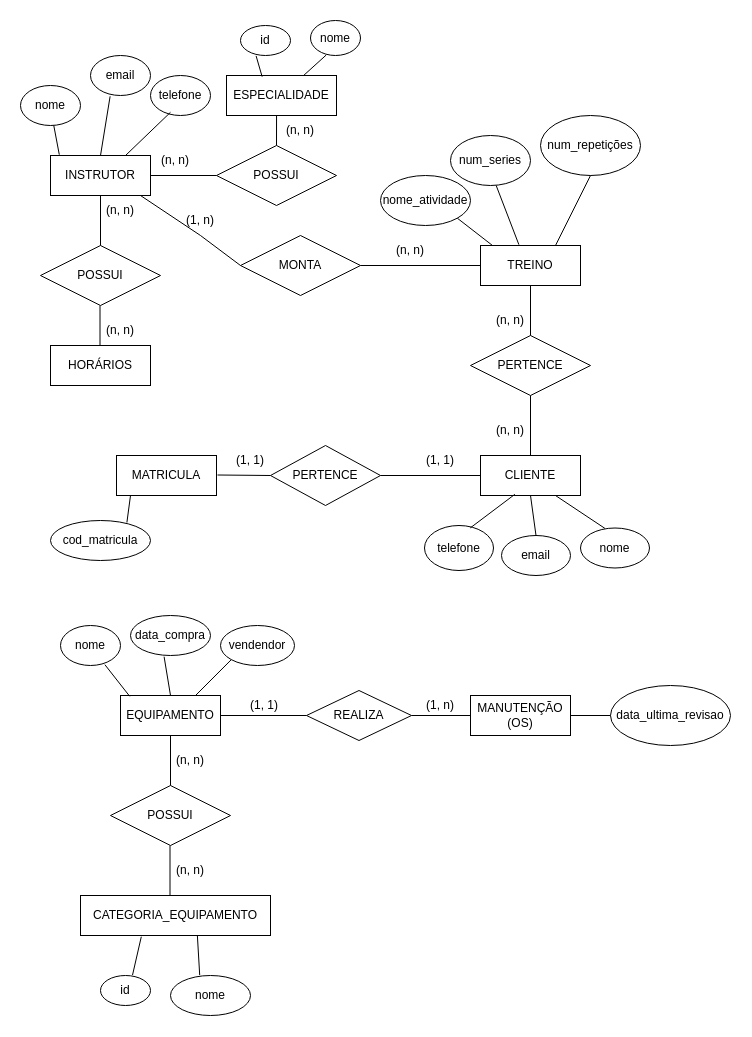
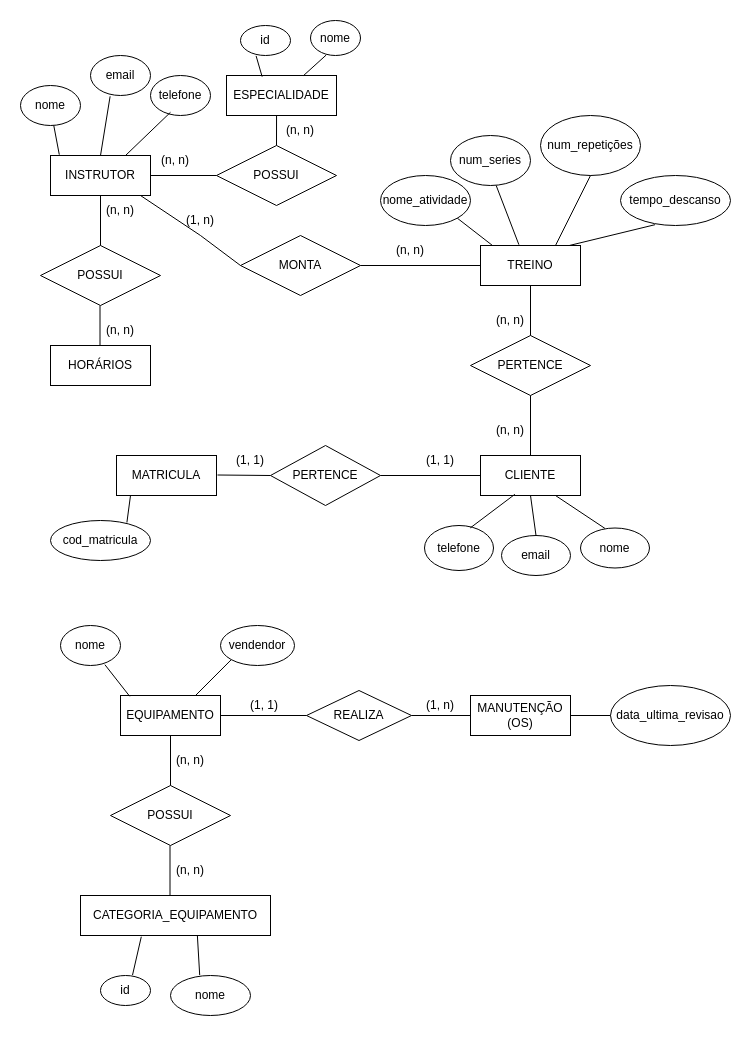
node "tempo_descanso": added
edge "tempo_descanso" -- "TREINO": added
node "data_compra": removed
edge "data_compra" -- "EQUIPAMENTO": removed
